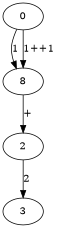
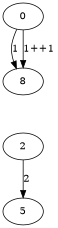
edge "8" -> "2": removed, label "+"
node "3": label "3" -> "5"
